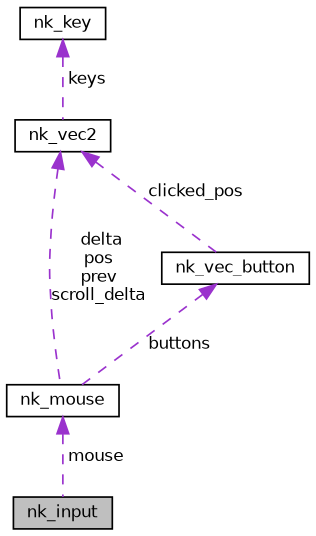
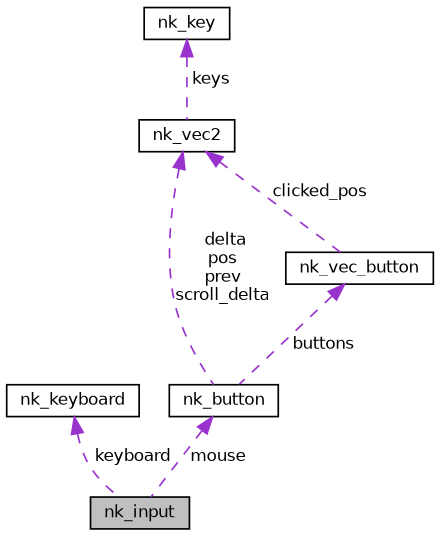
node "nk_mouse": label "nk_mouse" -> "nk_button"
node "nk_keyboard": added
